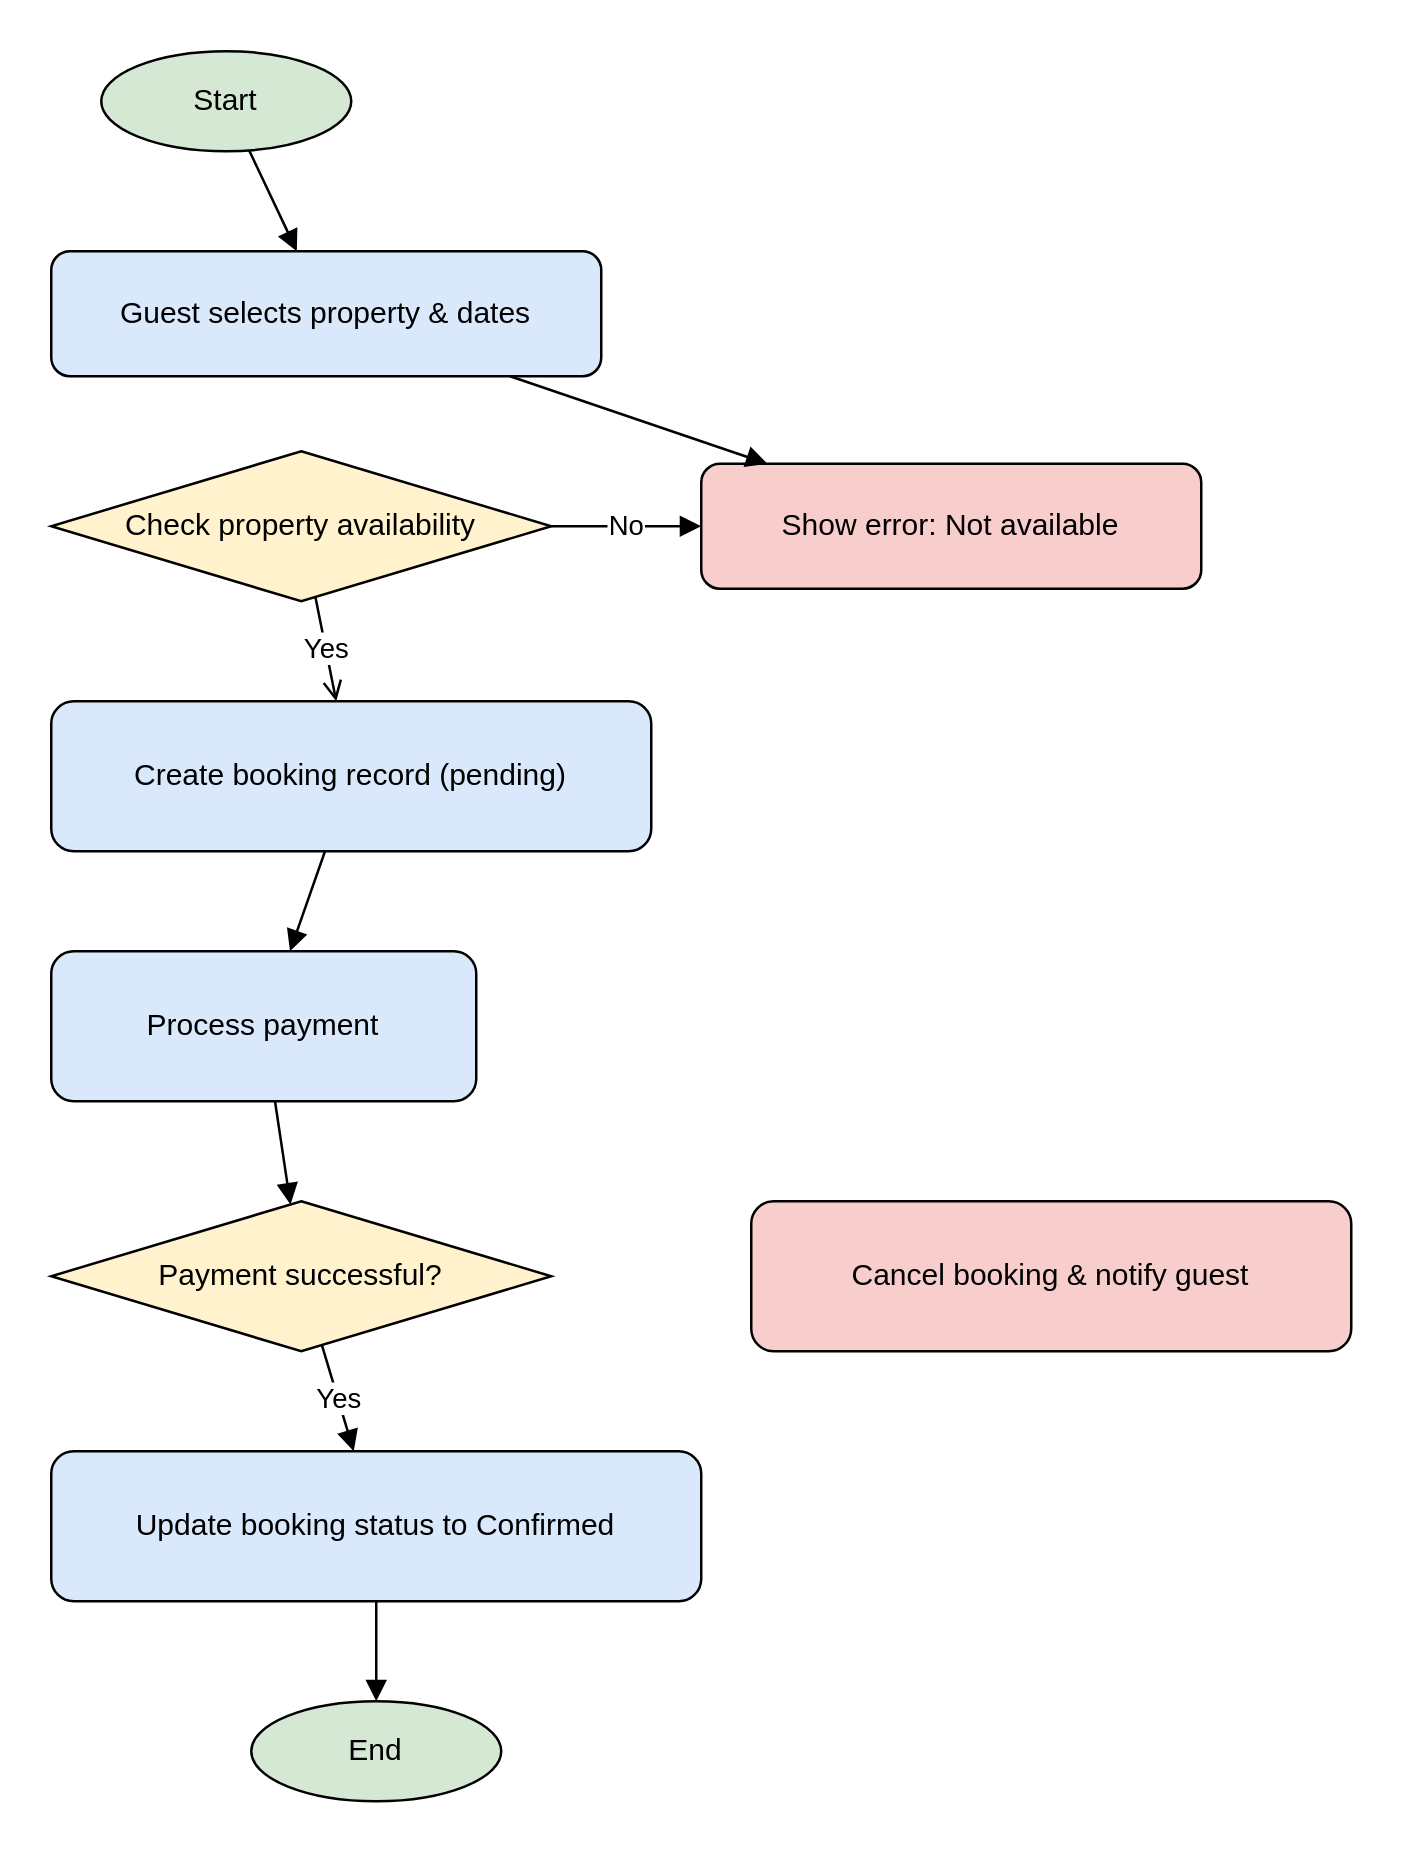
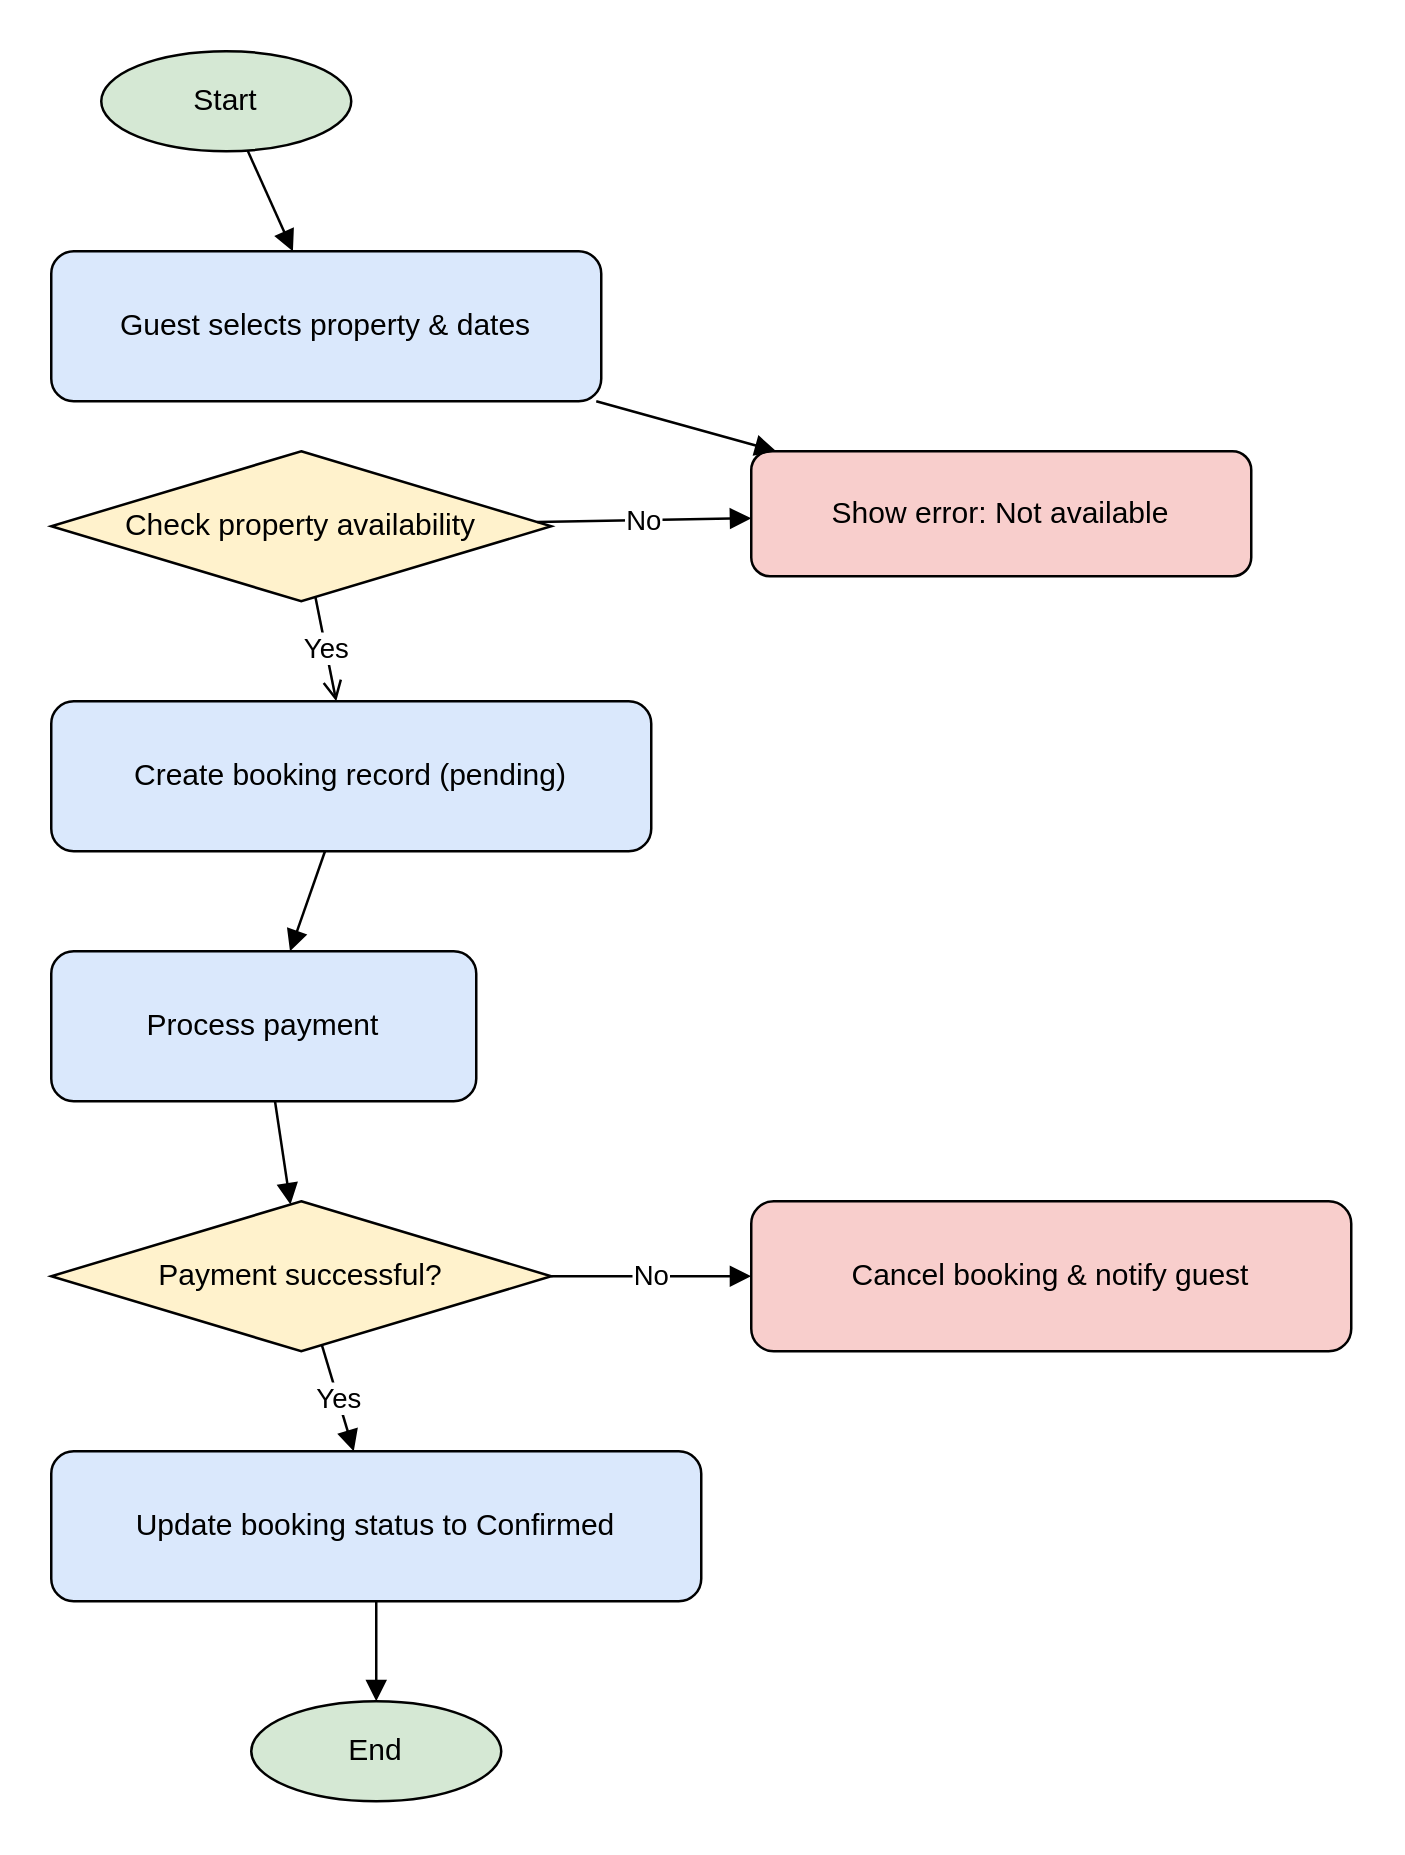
node "Guest selects property & dates": size 550x125 -> 550x150
node "Show error: Not available": moved (951, 526) -> (1001, 514)
edge "Payment successful?" -> "Cancel booking & notify guest": added, label "No"
